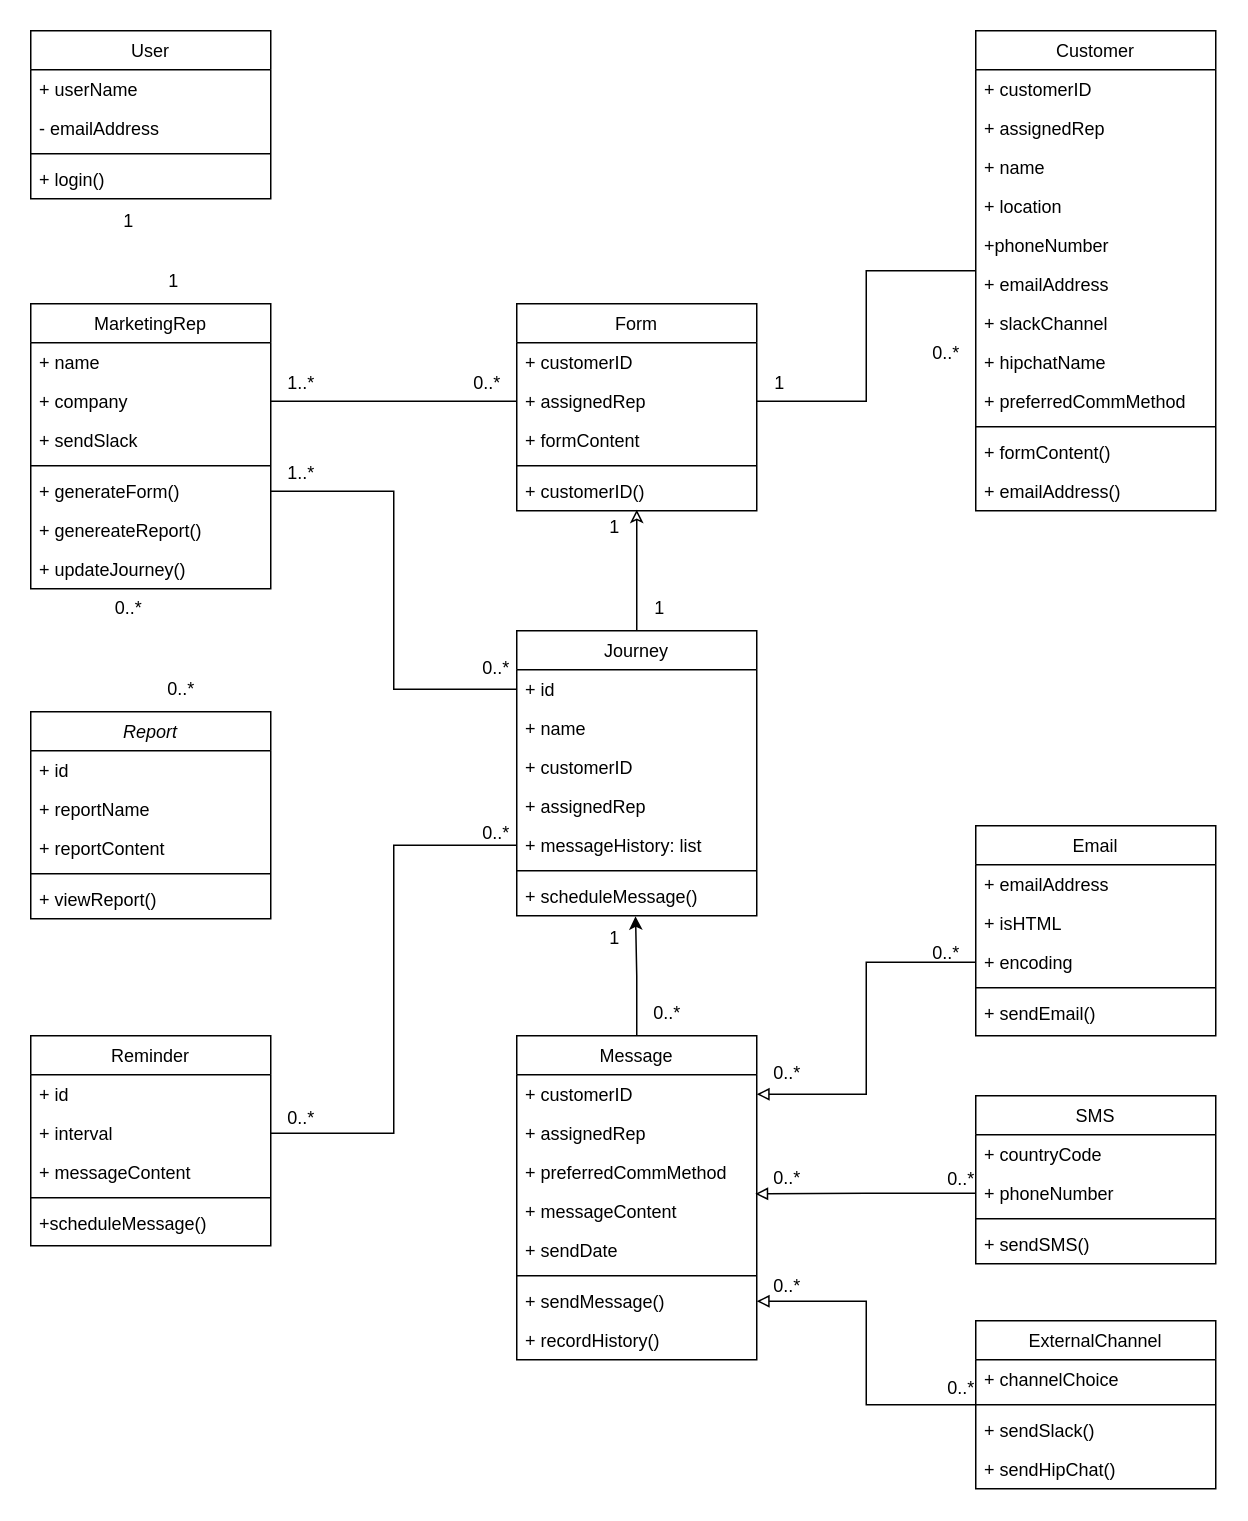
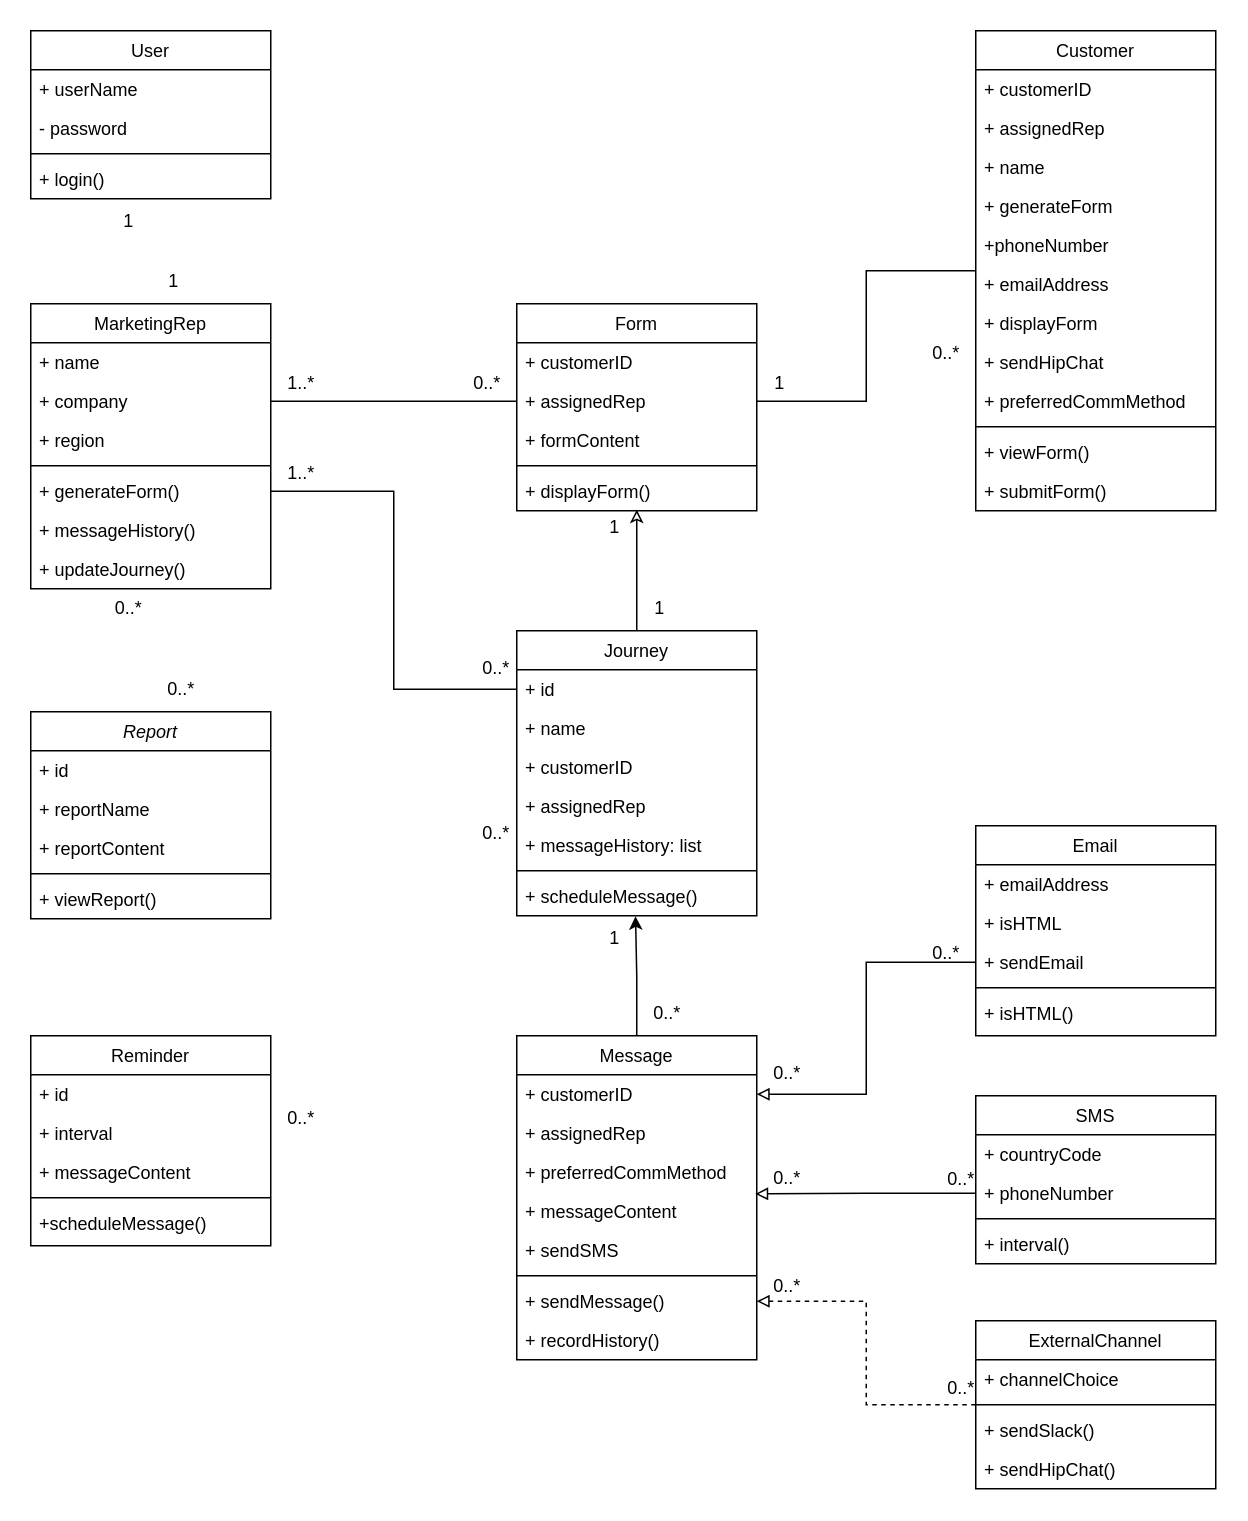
node "- emailAddress": label "- emailAddress" -> "- password"
node "+ location": label "+ location" -> "+ generateForm"
node "+ slackChannel": label "+ slackChannel" -> "+ displayForm"
node "+ hipchatName": label "+ hipchatName" -> "+ sendHipChat"
node "+ sendSlack": label "+ sendSlack" -> "+ region"
node "+ formContent()": label "+ formContent()" -> "+ viewForm()"
node "+ customerID()": label "+ customerID()" -> "+ displayForm()"
node "+ emailAddress()": label "+ emailAddress()" -> "+ submitForm()"
node "+ genereateReport()": label "+ genereateReport()" -> "+ messageHistory()"
node "+ encoding": label "+ encoding" -> "+ sendEmail"
edge "+ messageHistory: list" -- "+ interval": removed
node "+ sendEmail()": label "+ sendEmail()" -> "+ isHTML()"
node "+ sendSMS()": label "+ sendSMS()" -> "+ interval()"
node "+ sendDate": label "+ sendDate" -> "+ sendSMS"
edge "ExternalChannel" -> "+ sendMessage()": style solid -> dashed
